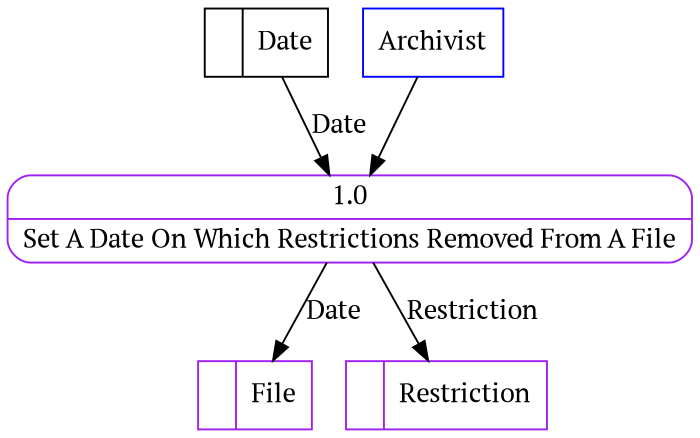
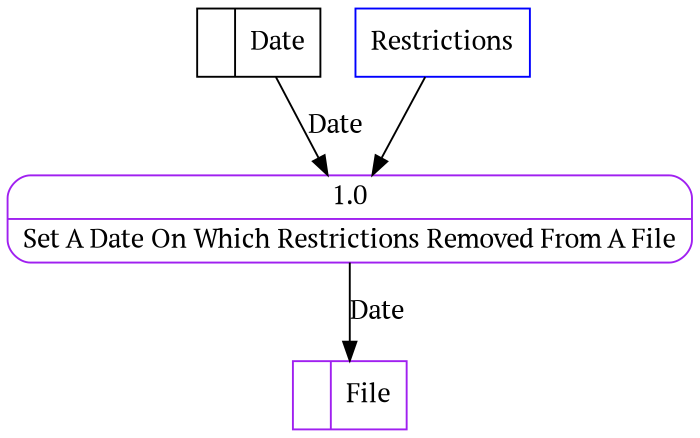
node "Archivist": label "Archivist" -> "Restrictions"
node "Restriction": removed
